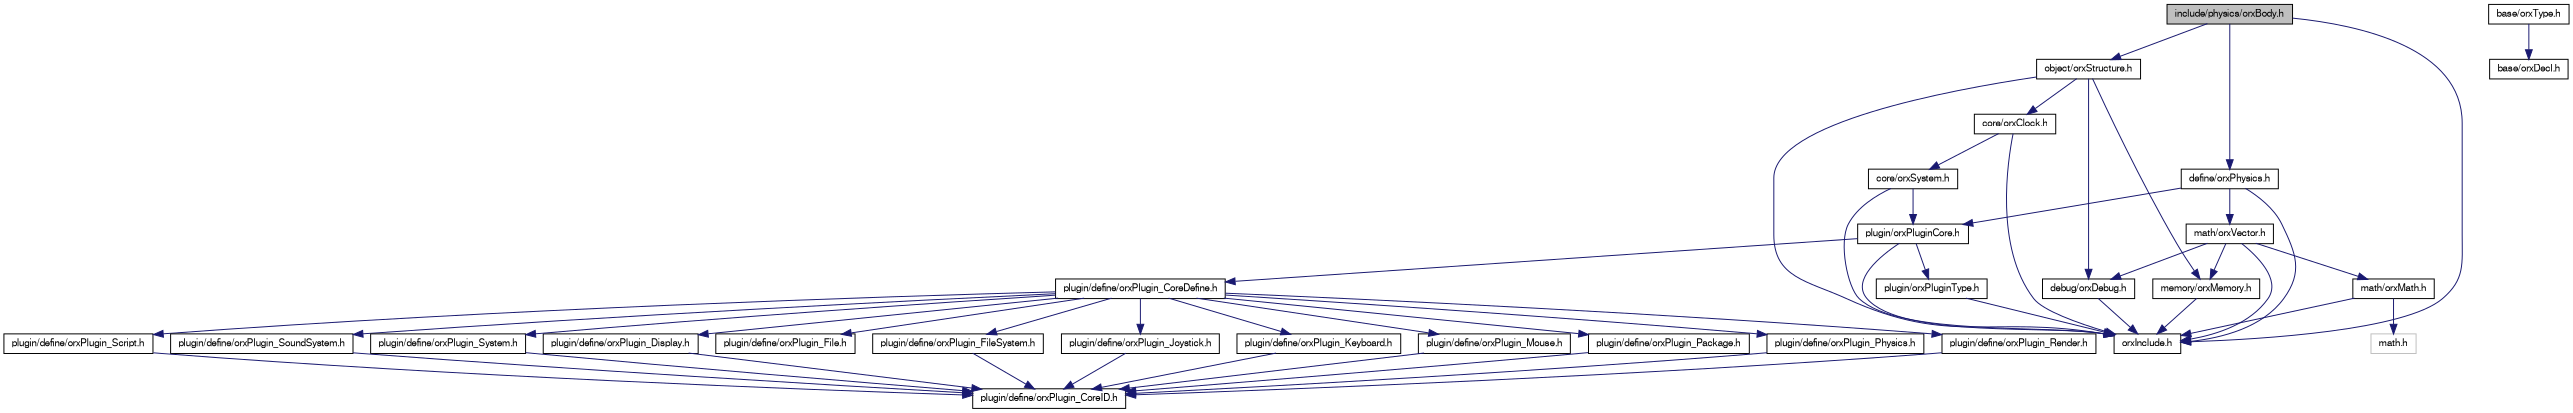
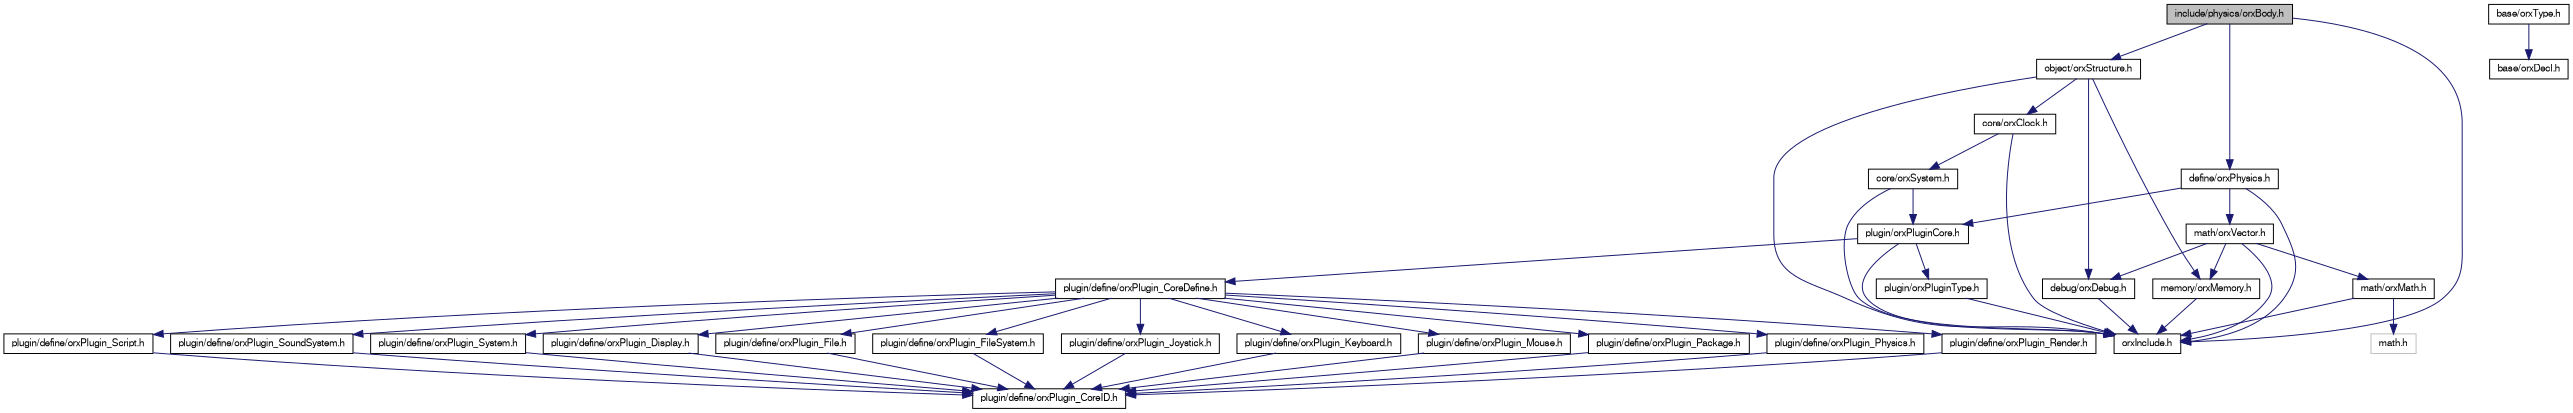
edge "plugin/define/orxPlugin_File.h" -> "plugin/define/orxPlugin_CoreID.h": added
